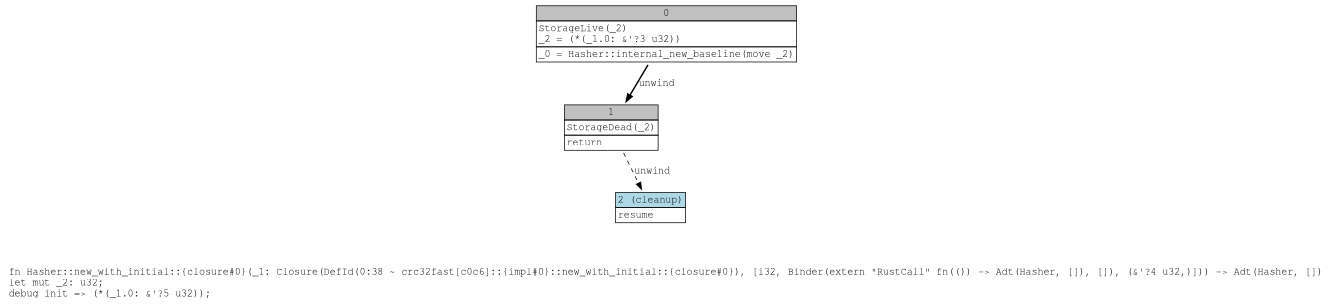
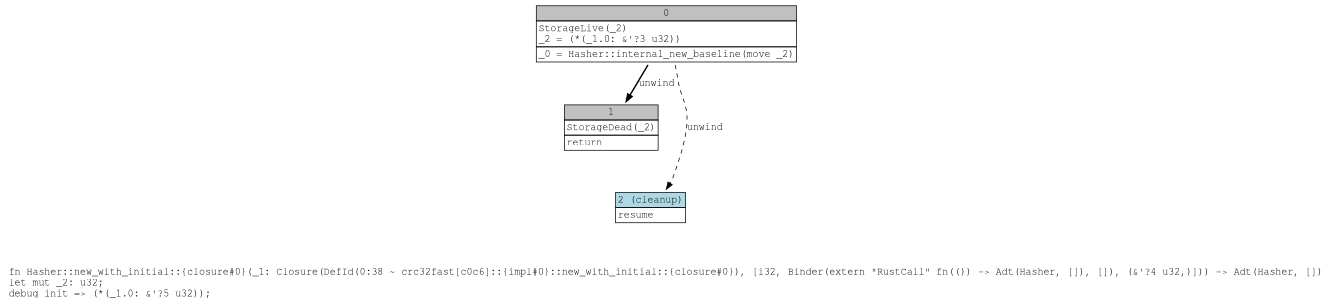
edge "1" -> "2 (cleanup)": now "0" -> "2 (cleanup)"
